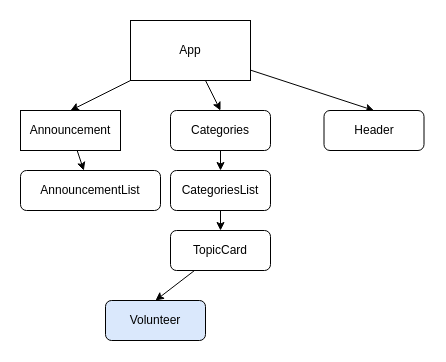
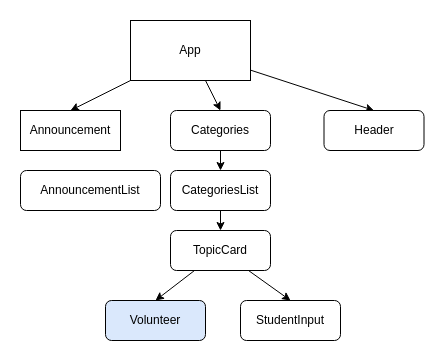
edge "Announcement" -> "AnnouncementList": removed
edge "TopicCard" -> "StudentInput": added
node "StudentInput": added
